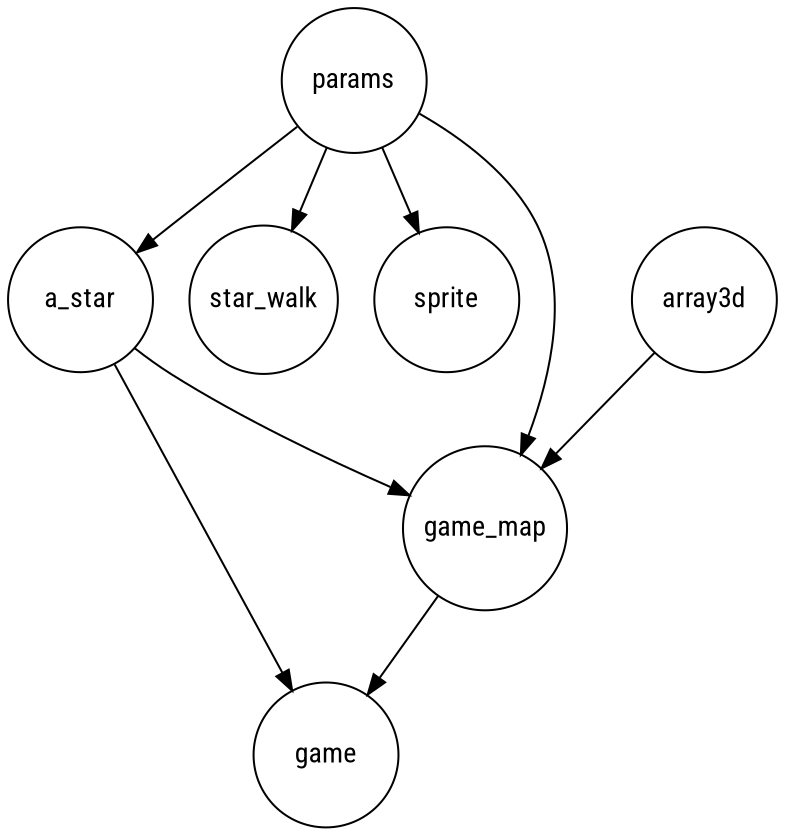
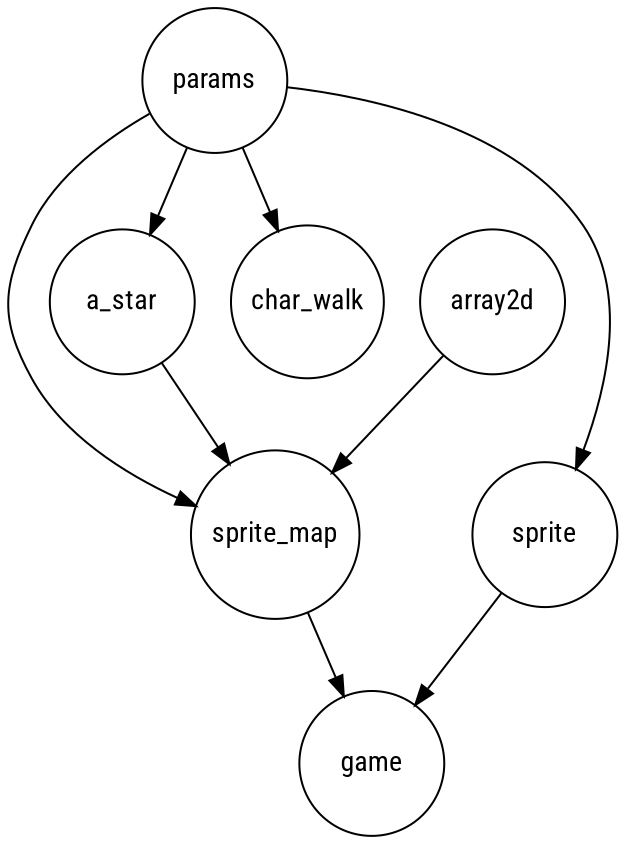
node "star_walk": label "star_walk" -> "char_walk"
node "array3d": label "array3d" -> "array2d"
edge "a_star" -> "game": now "sprite" -> "game"
node "game_map": label "game_map" -> "sprite_map"
